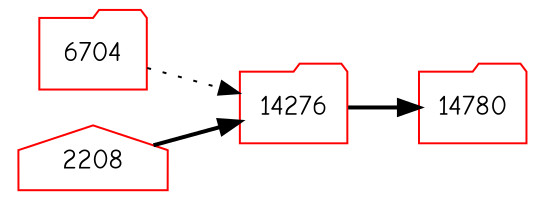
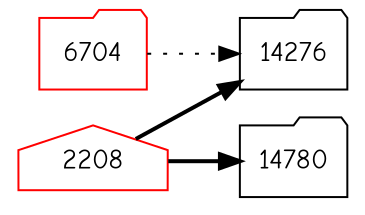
node "14276": color red -> black
edge "14276" -> "14780": now "2208" -> "14780"
node "14780": color red -> black
